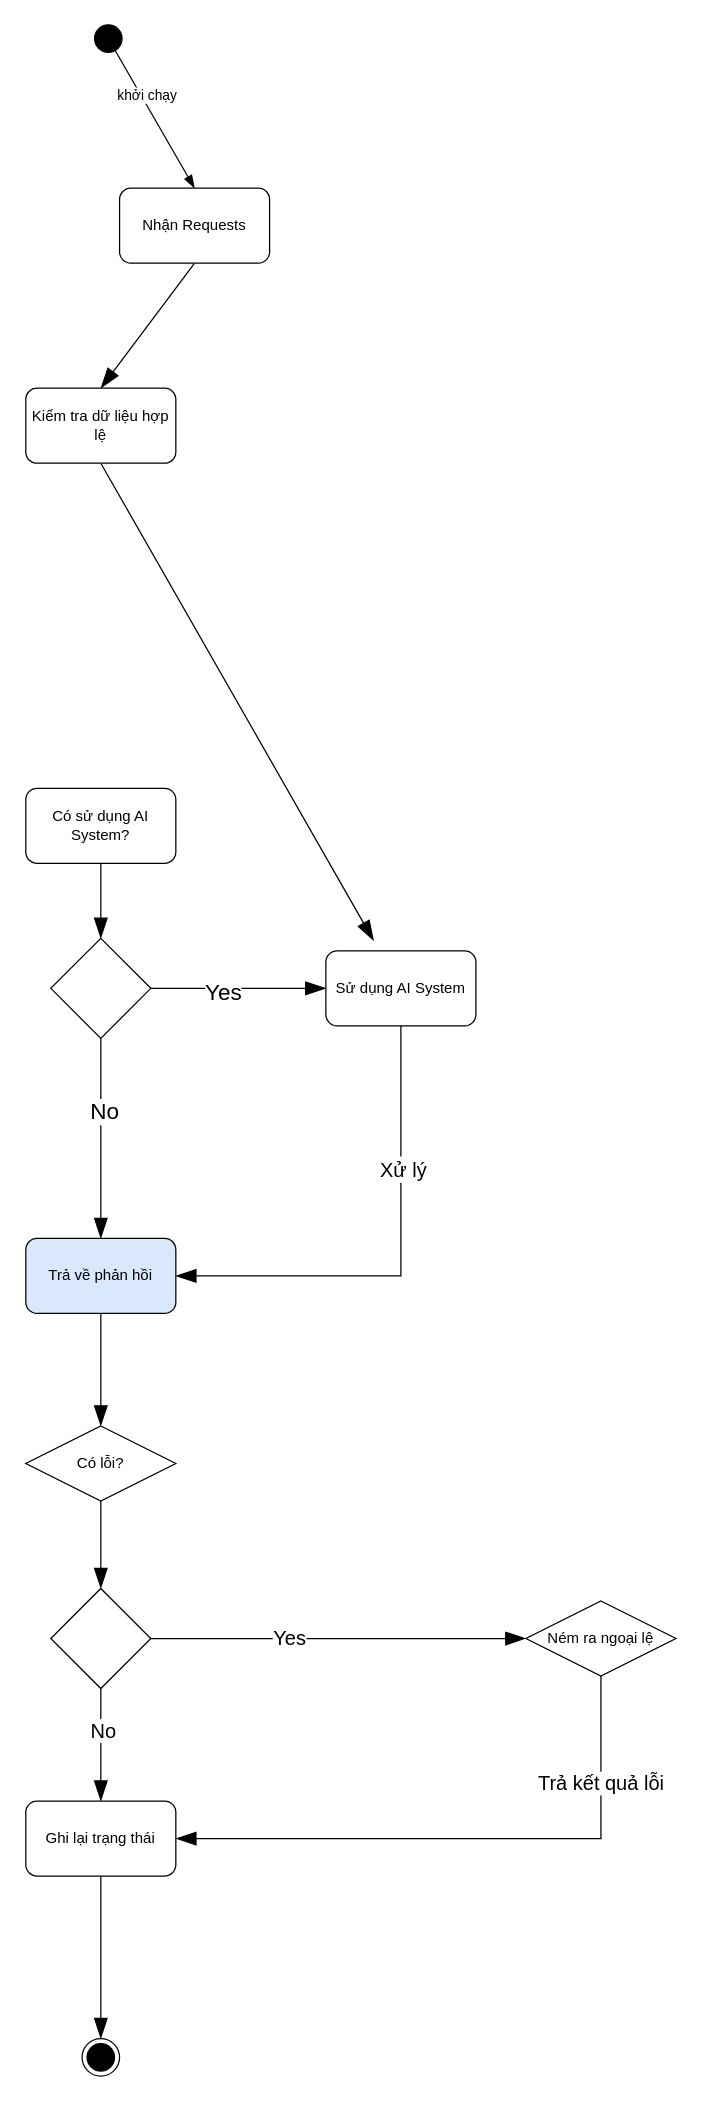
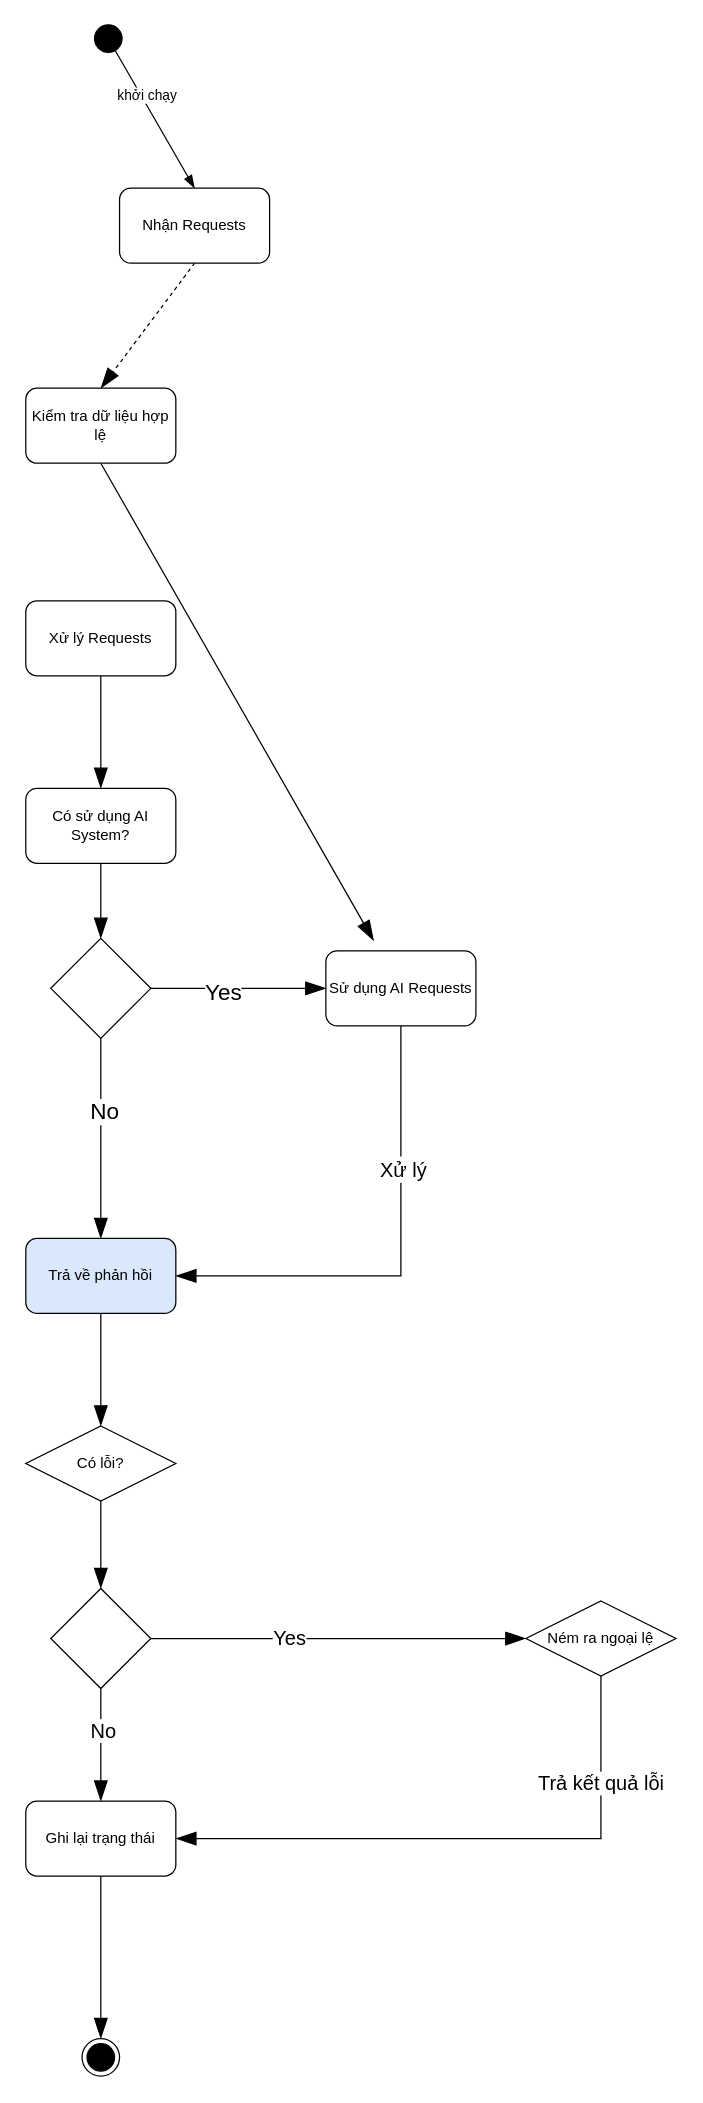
edge "Nhận Requests" -> "Kiểm tra dữ liệu hợp lệ": style solid -> dashed
node "Xử lý Requests": added
edge "Xử lý Requests" -> "Có sử dụng AI System?": added
node "Sử dụng AI System": label "Sử dụng AI System" -> "Sử dụng AI Requests"
